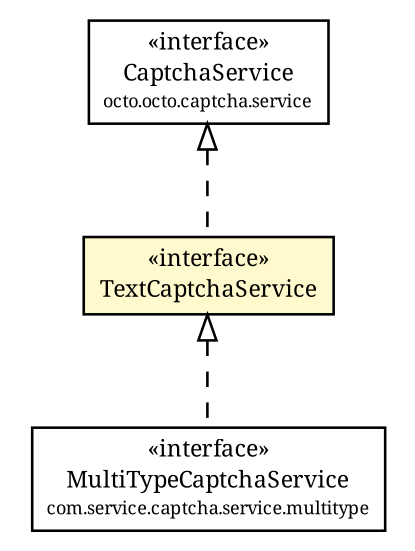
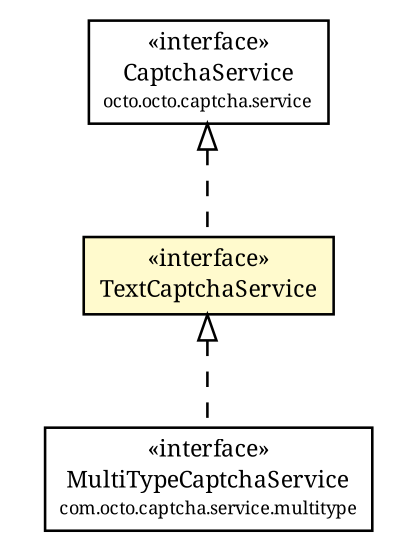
node "MultiTypeCaptchaService": text "com.service.captcha.service.multitype" -> "com.octo.captcha.service.multitype"
